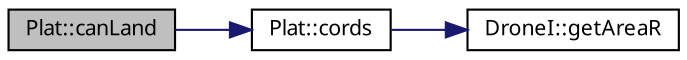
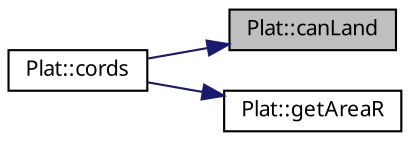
edge "Plat::canLand" -> "Plat::cords": reversed
node "DroneI::getAreaR": label "DroneI::getAreaR" -> "Plat::getAreaR"
